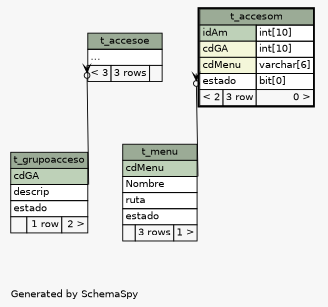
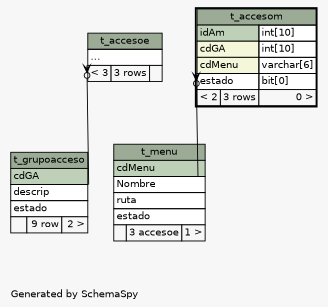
node "t_accesom": text "3 row" -> "3 rows"
node "t_grupoacceso": text "1 row" -> "9 row"
node "t_menu": text "3 rows" -> "3 accesoe"
